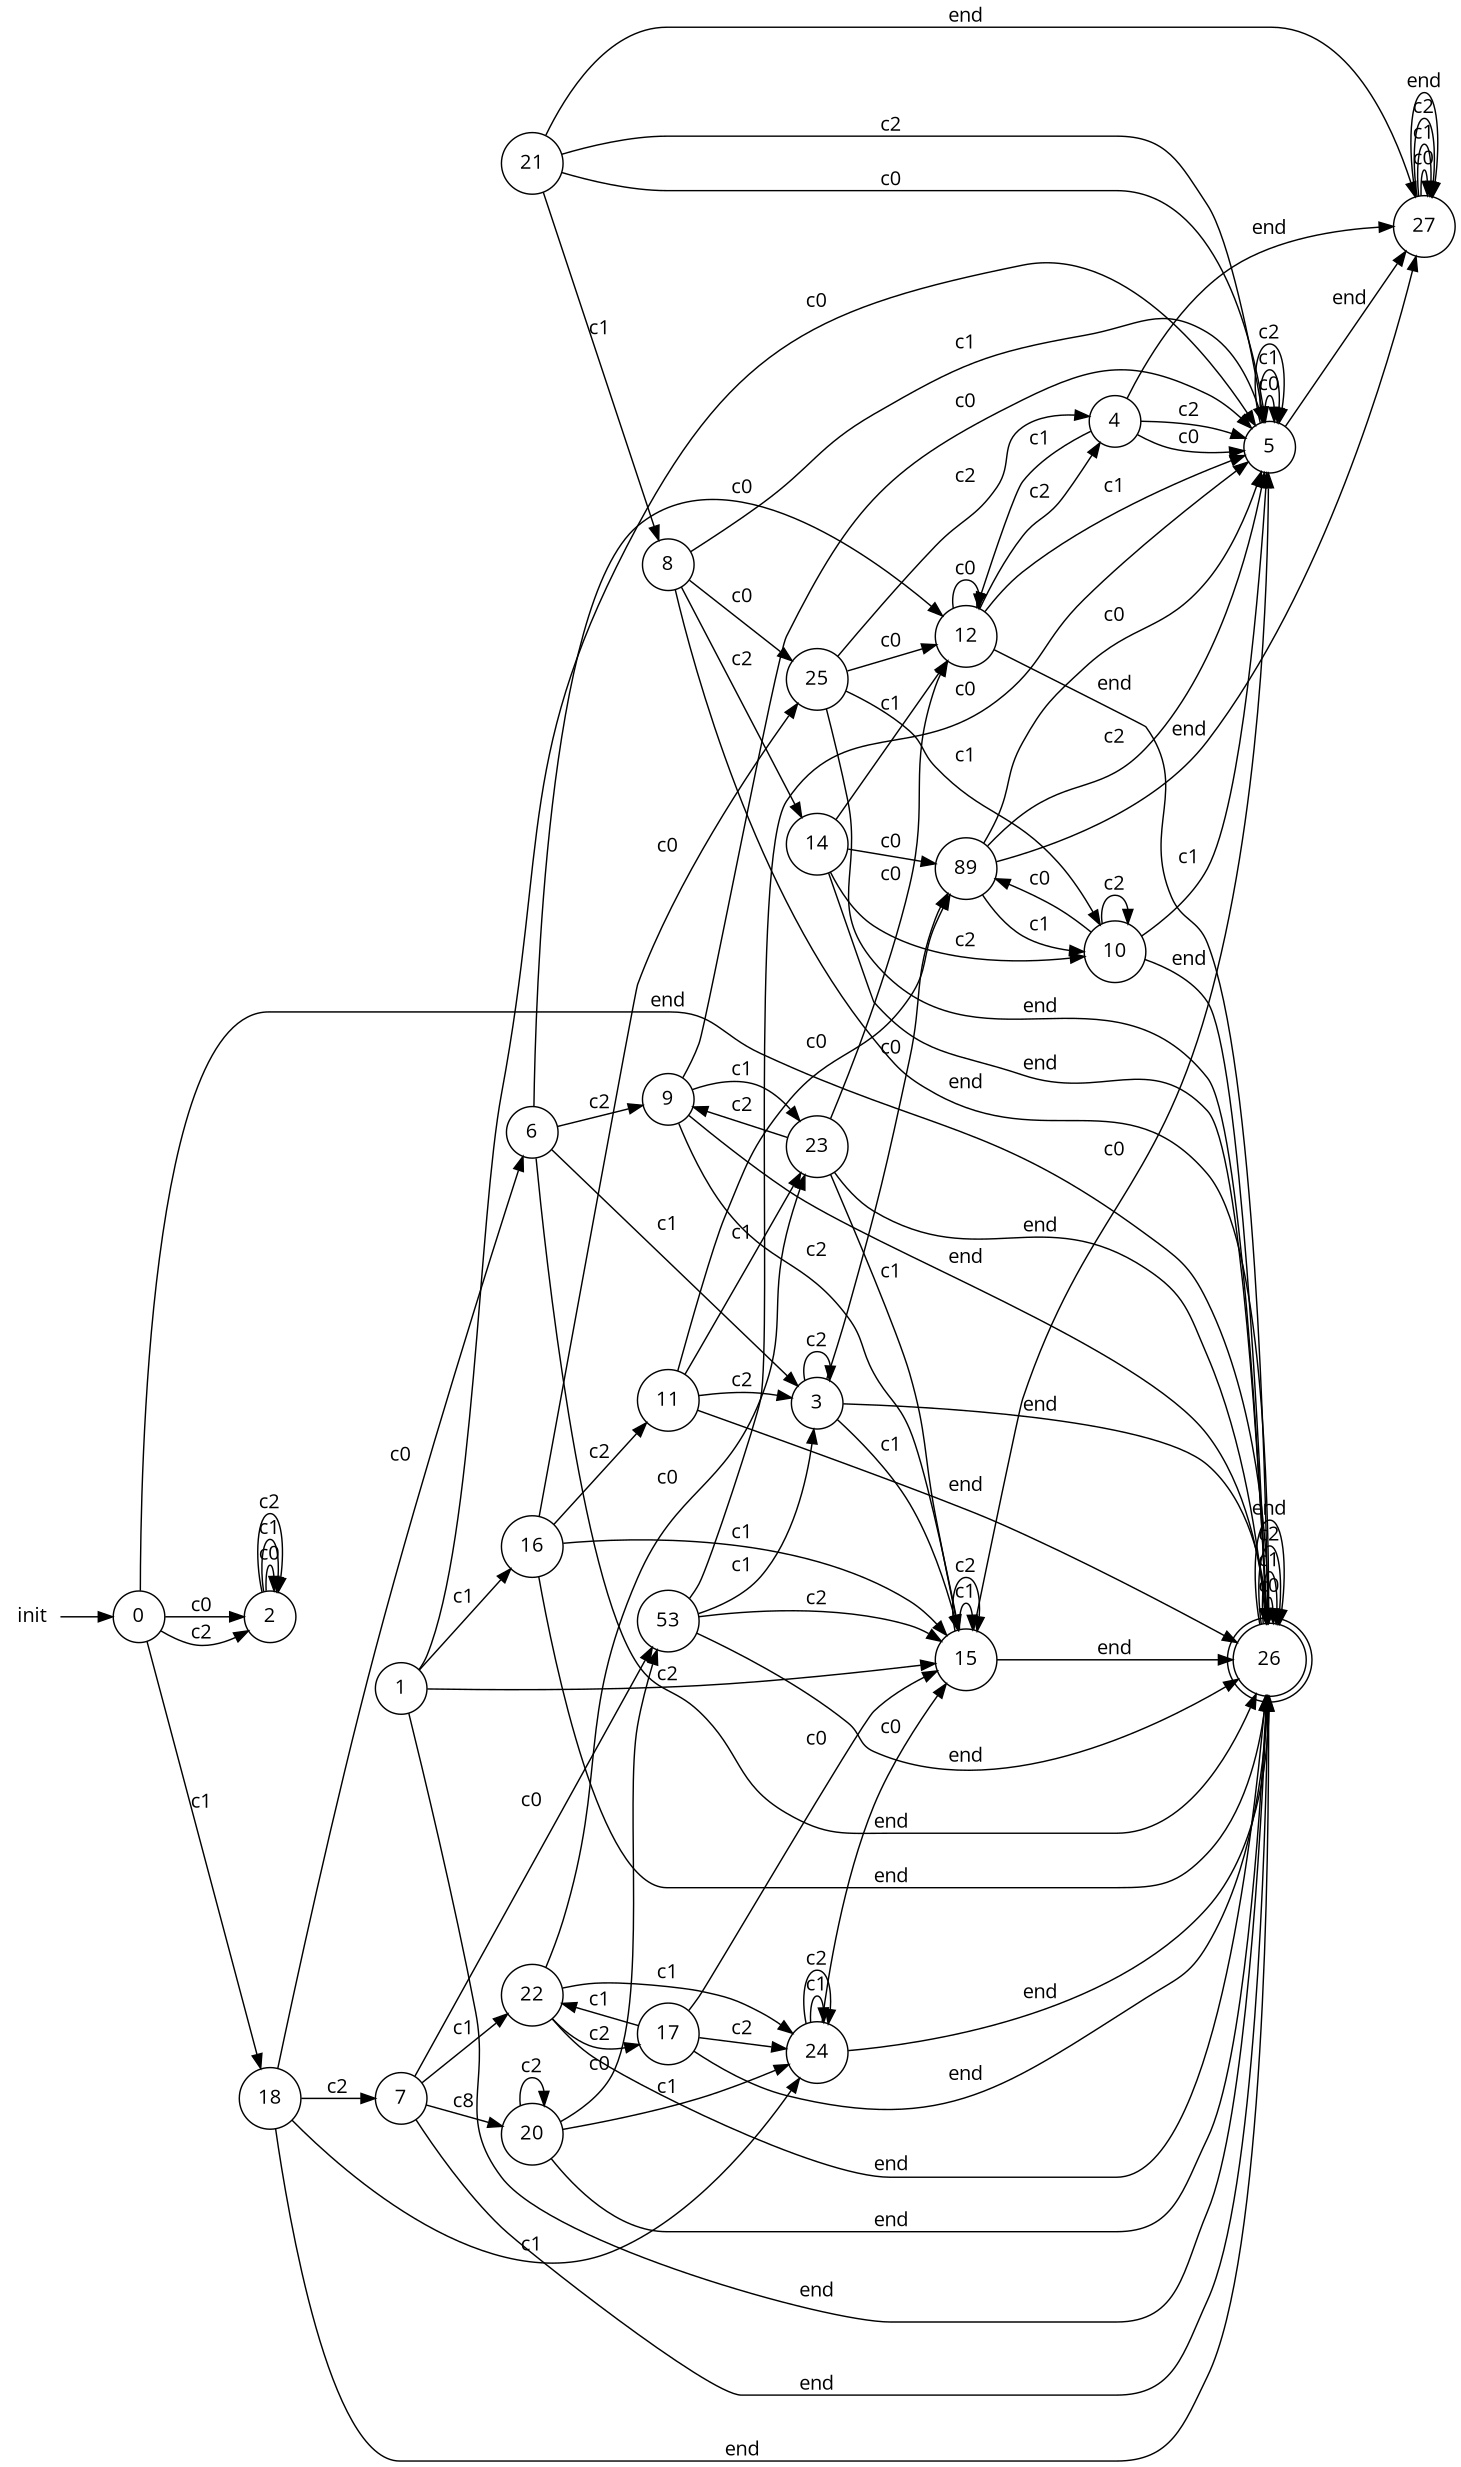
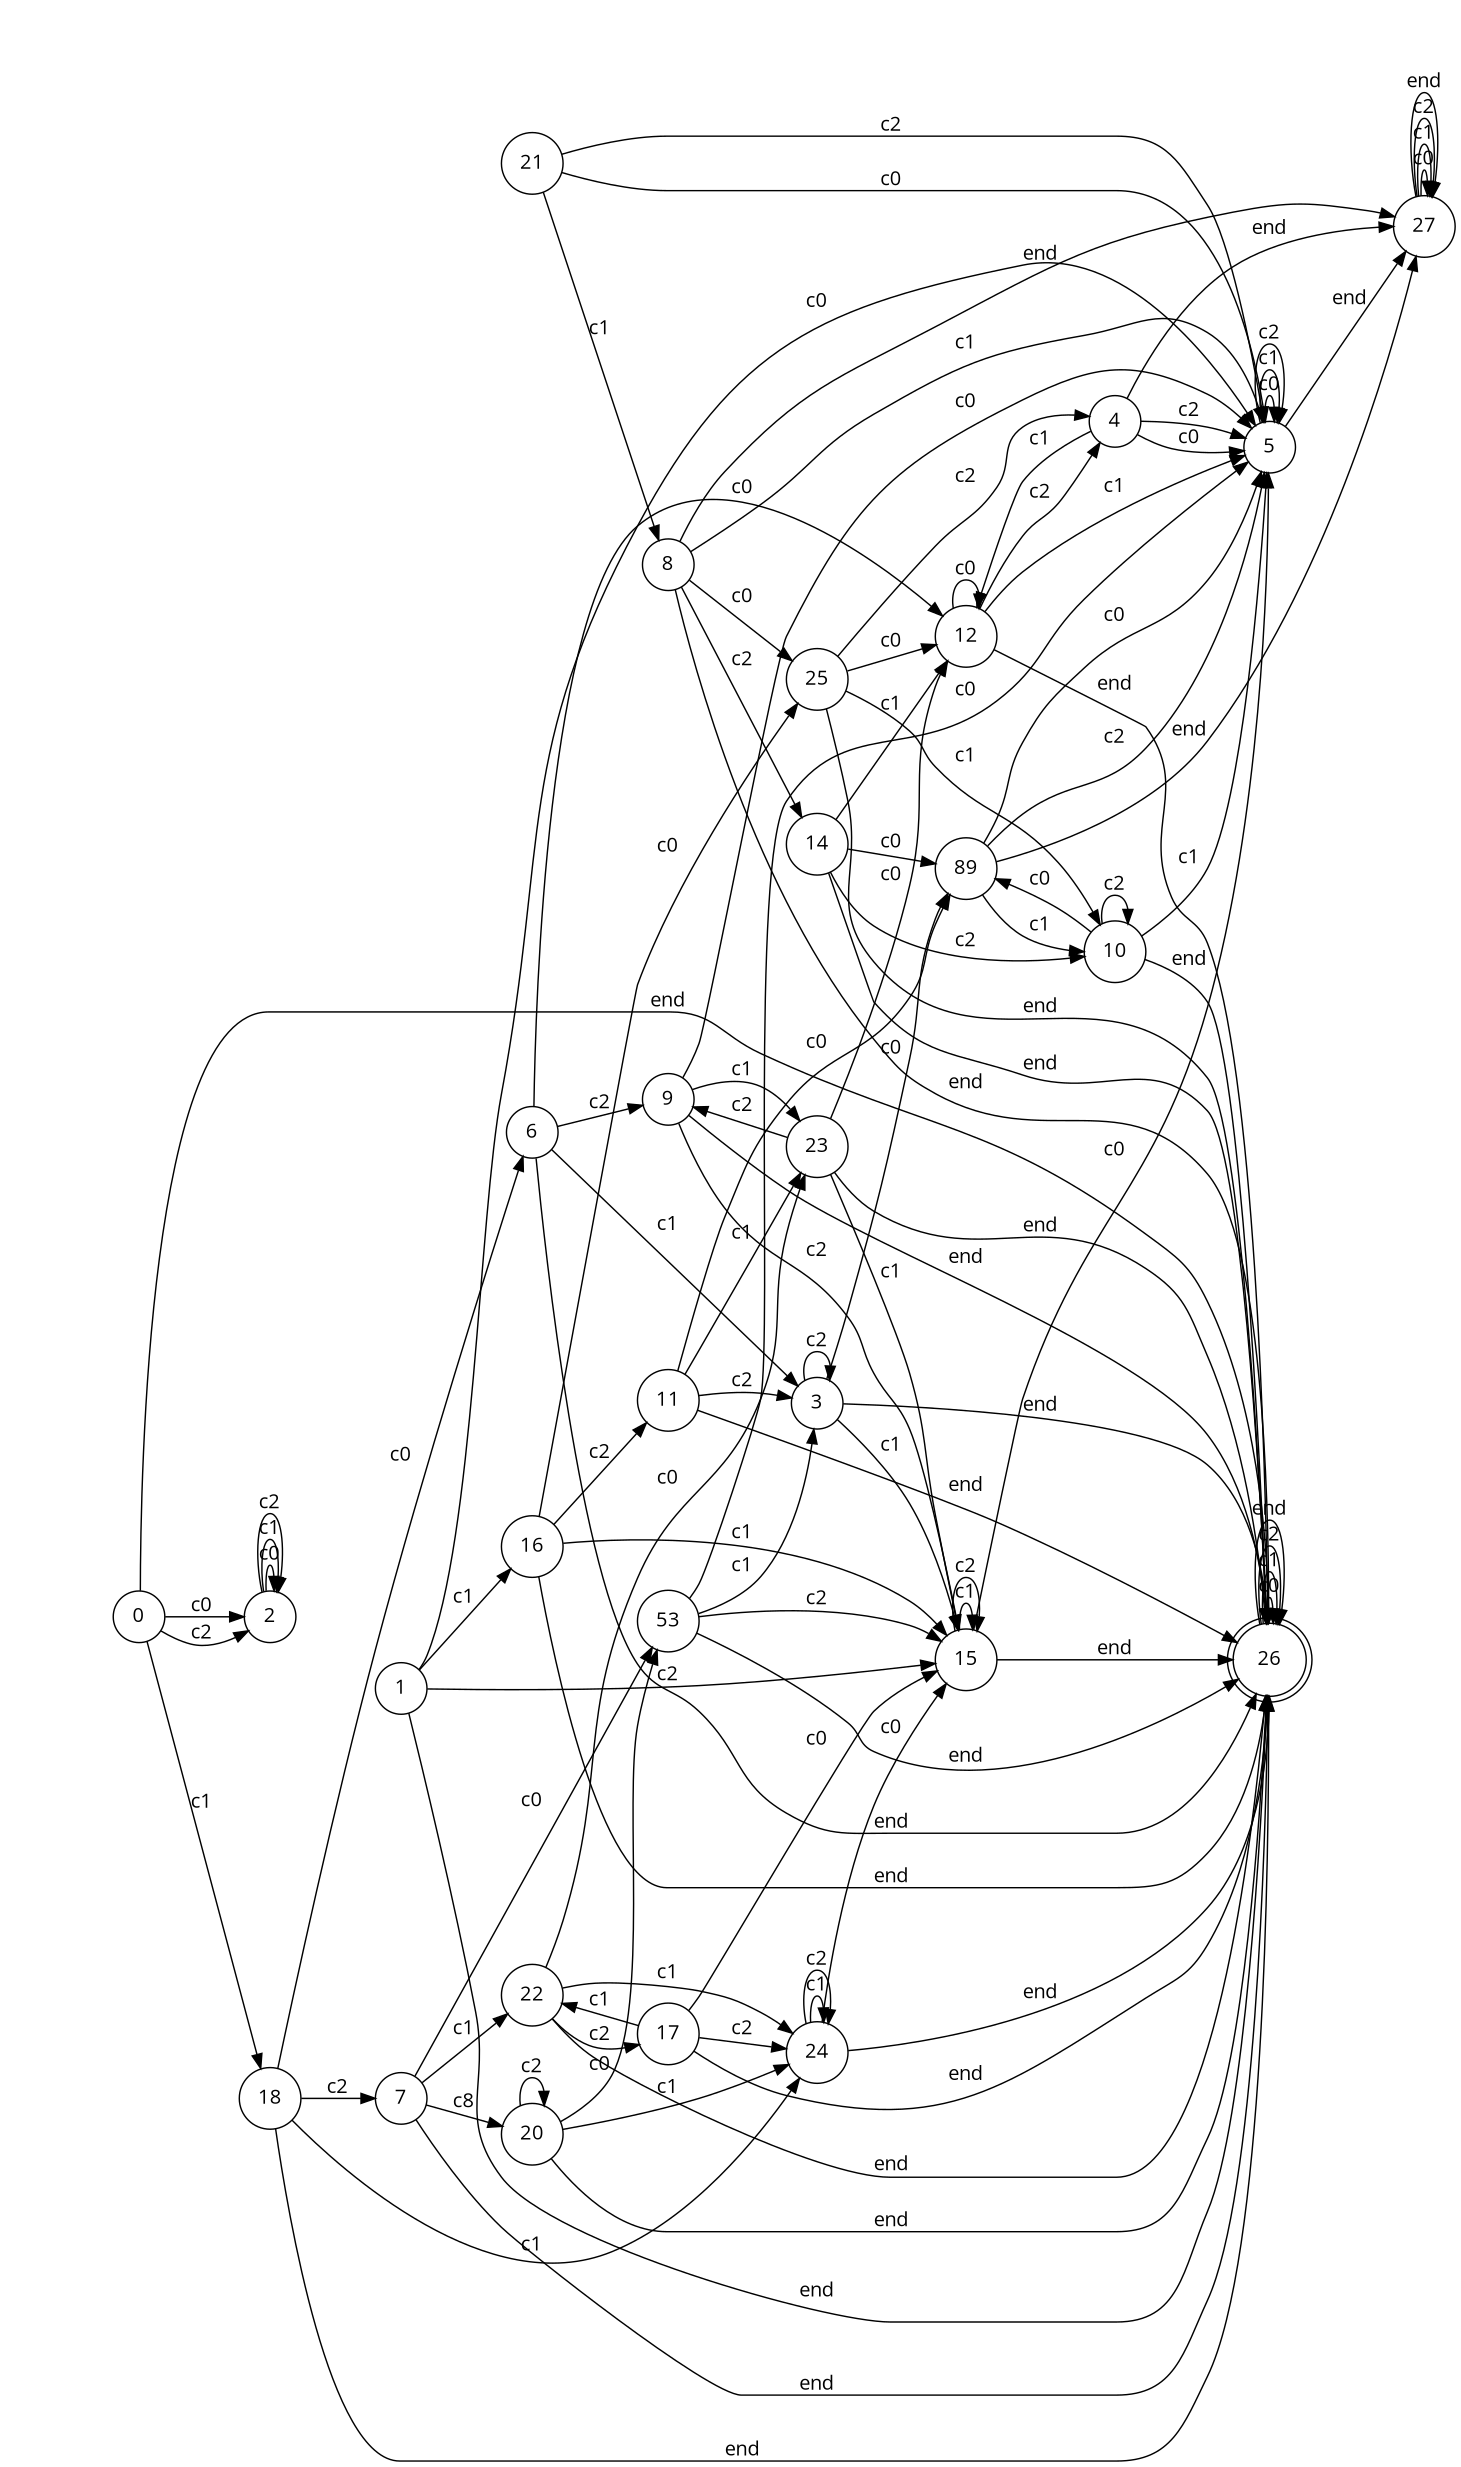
edge "21" -> "27": now "8" -> "27"
node "init": removed
